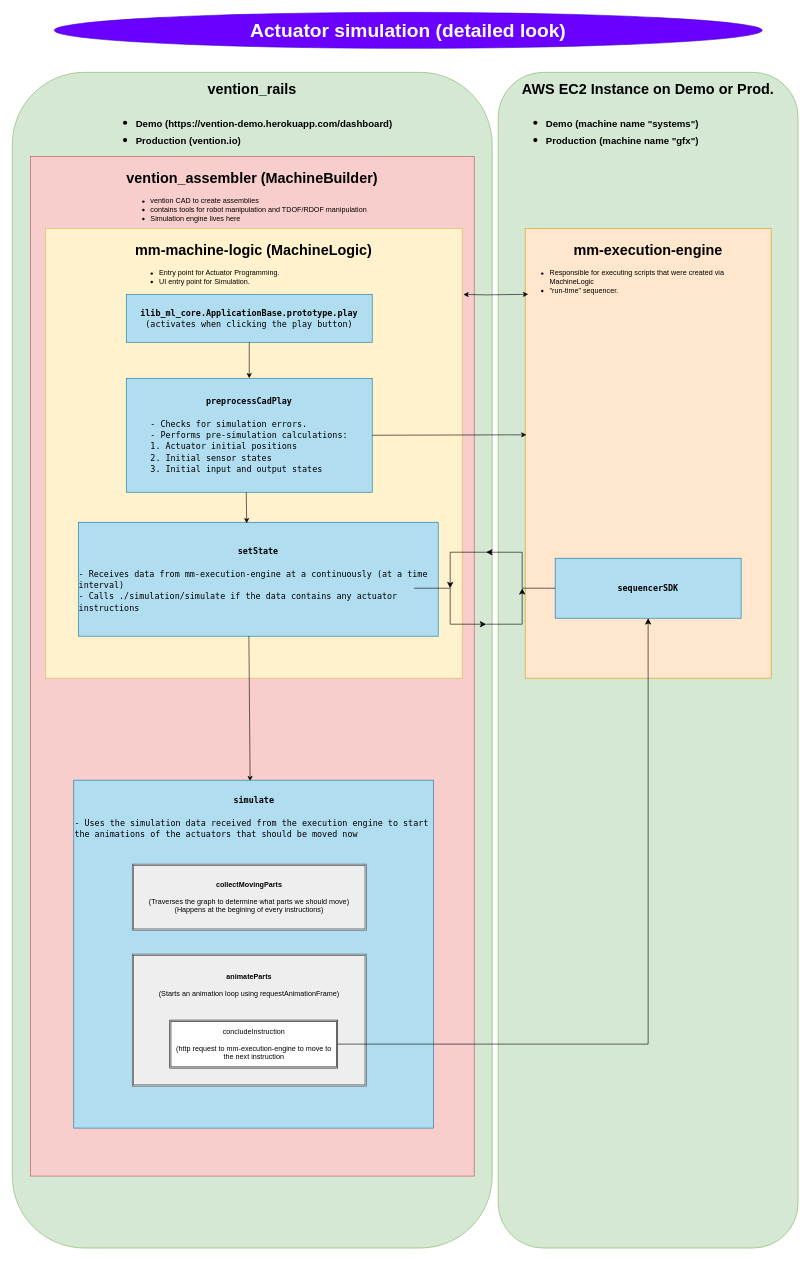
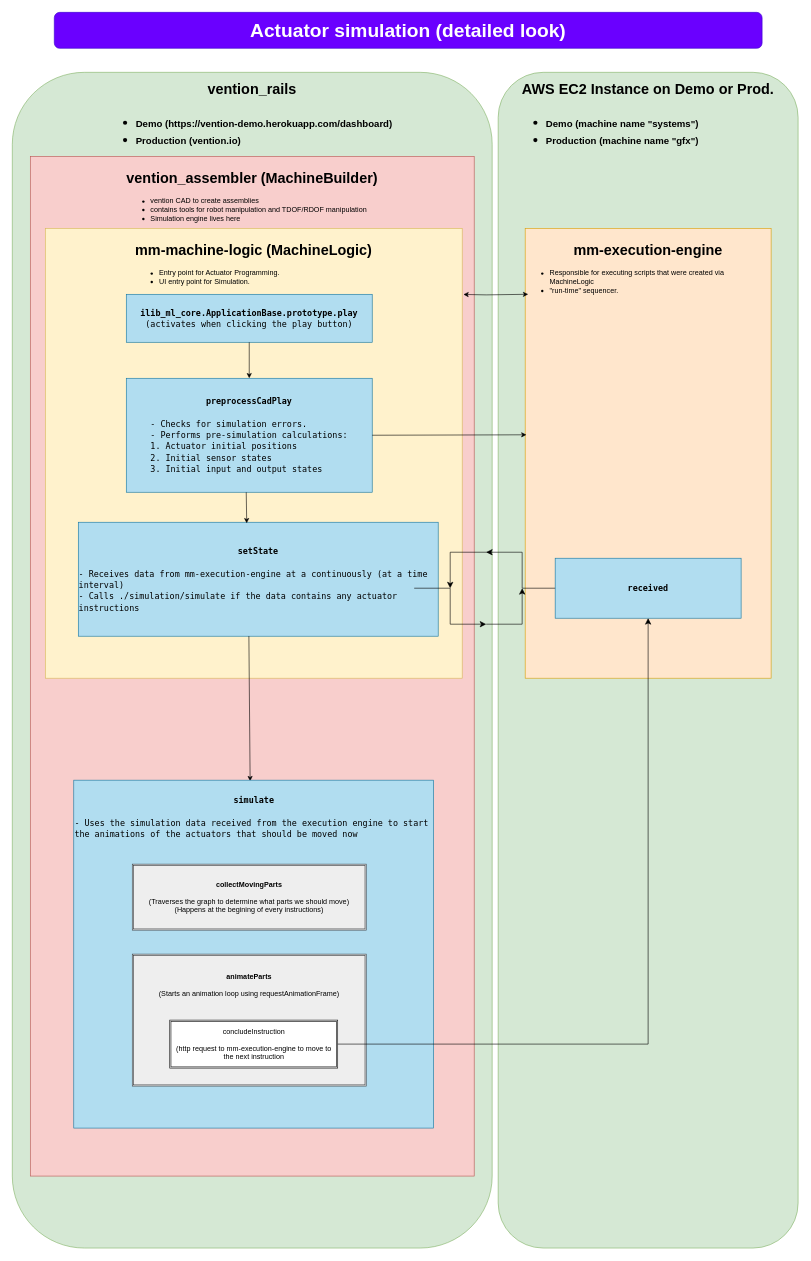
node "Actuator simulation (detailed look)": shape ellipse -> rounded rectangle
node "sequencerSDK": label "sequencerSDK" -> "received"
